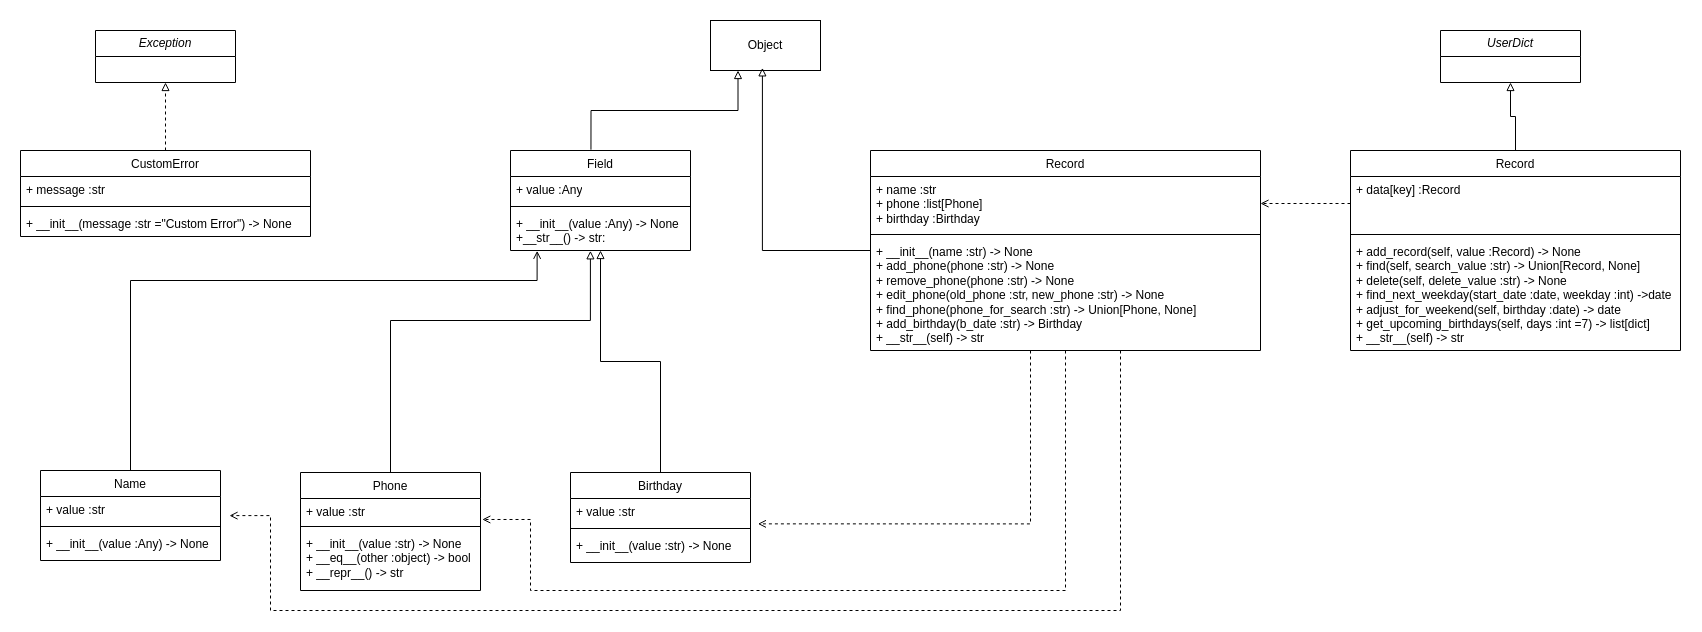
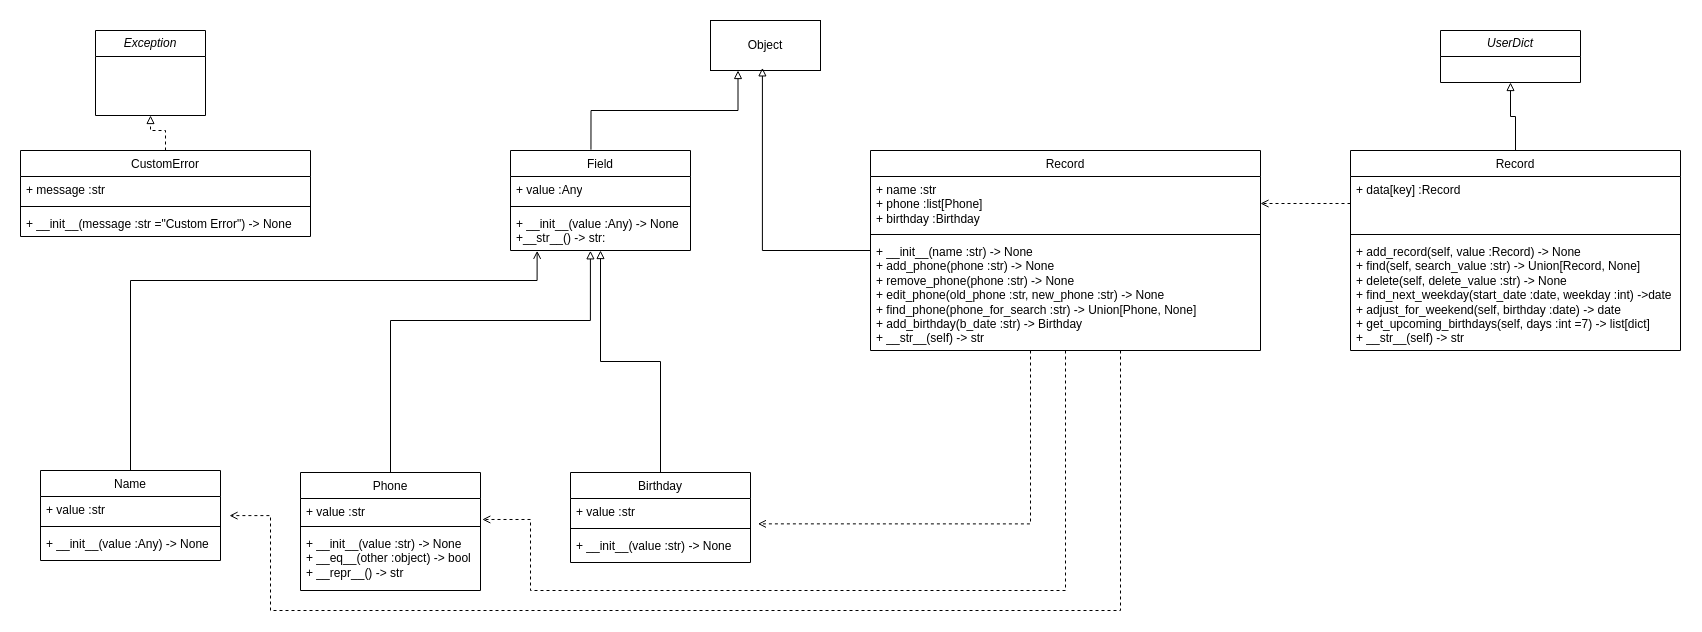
node "Exception": size 140x52 -> 110x85
